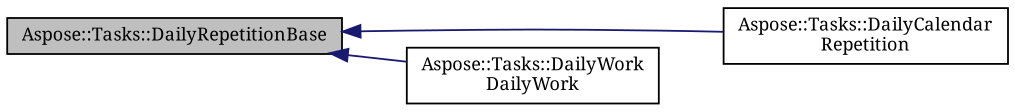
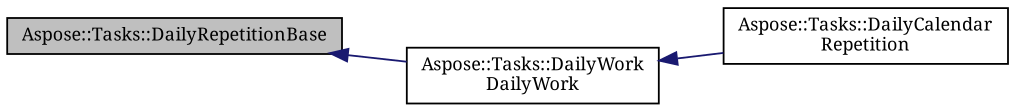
edge "Aspose::Tasks::DailyCalendar Repetition" -> "Aspose::Tasks::DailyRepetitionBase": now "Aspose::Tasks::DailyCalendar Repetition" -> "Aspose::Tasks::DailyWork DailyWork"
